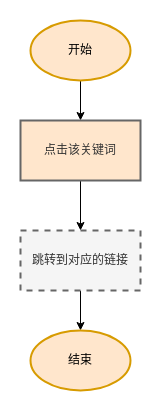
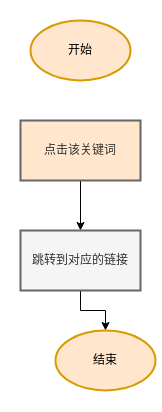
edge "开始" -> "点击该关键词": removed
node "跳转到对应的链接": style dashed -> solid
node "结束": moved (81, 361) -> (106, 361)
